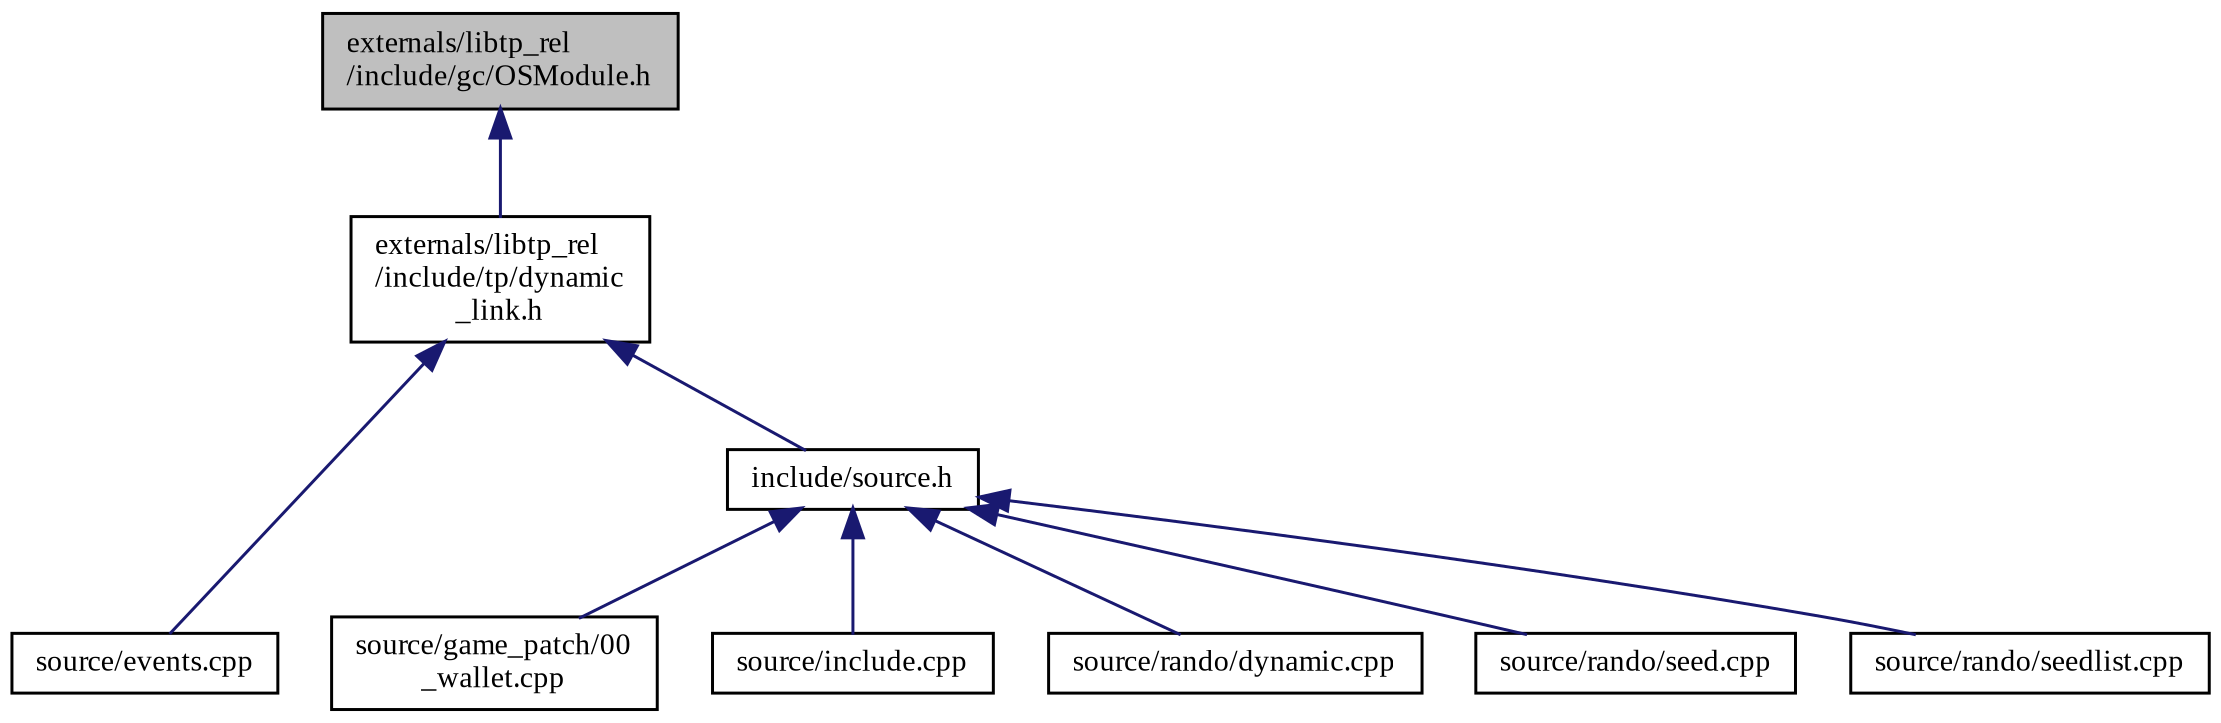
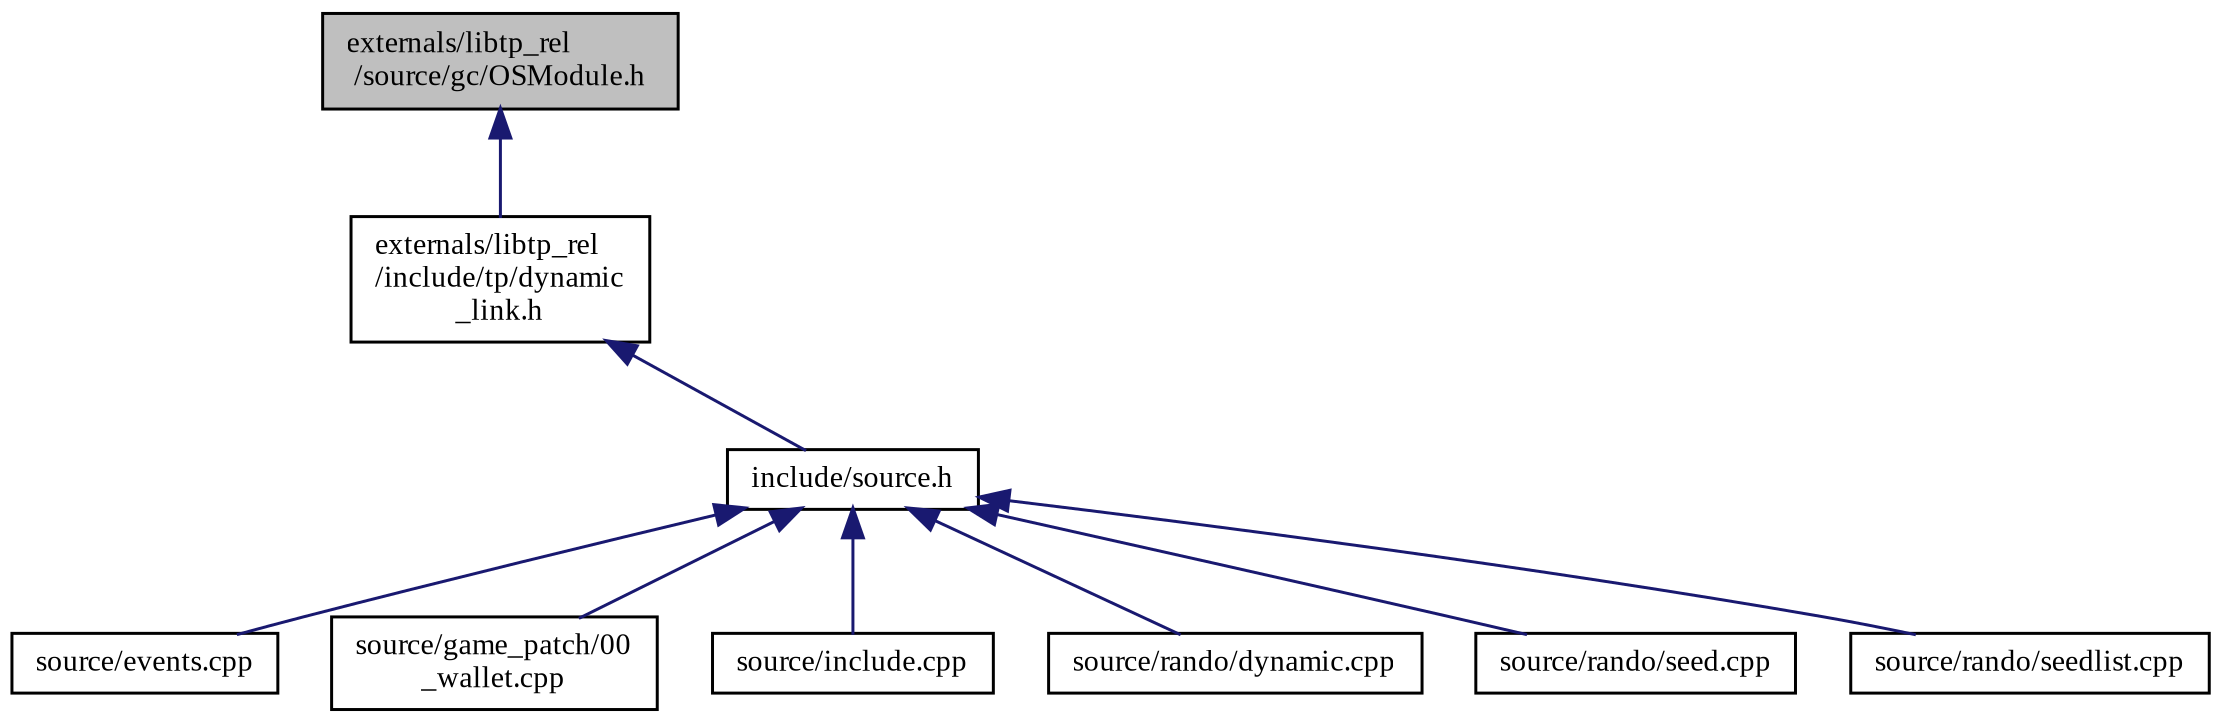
node "externals/libtp_rel /include/gc/OSModule.h": label "externals/libtp_rel /include/gc/OSModule.h" -> "externals/libtp_rel /source/gc/OSModule.h"
edge "source/events.cpp" -> "externals/libtp_rel /include/tp/dynamic _link.h": now "source/events.cpp" -> "include/source.h"
